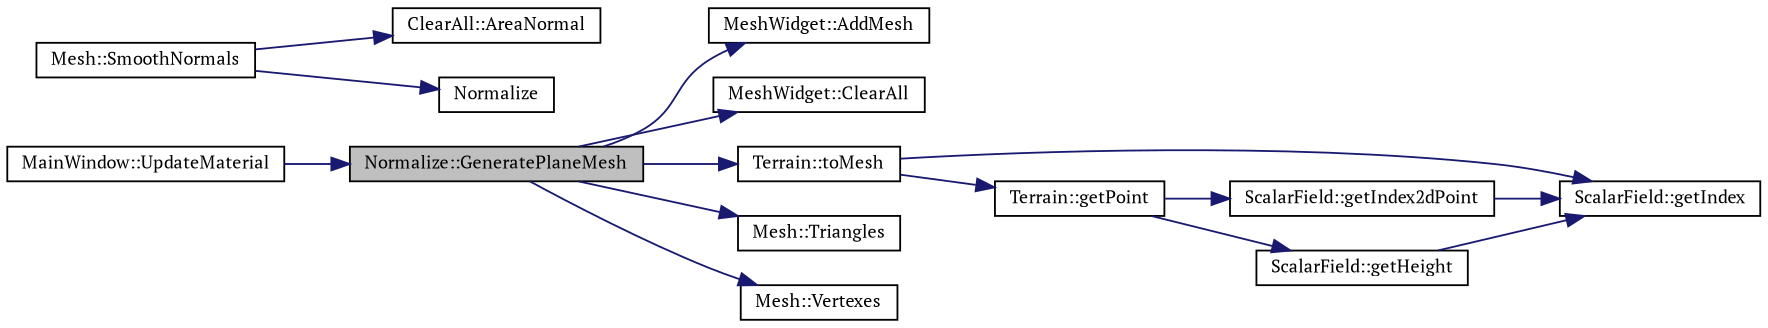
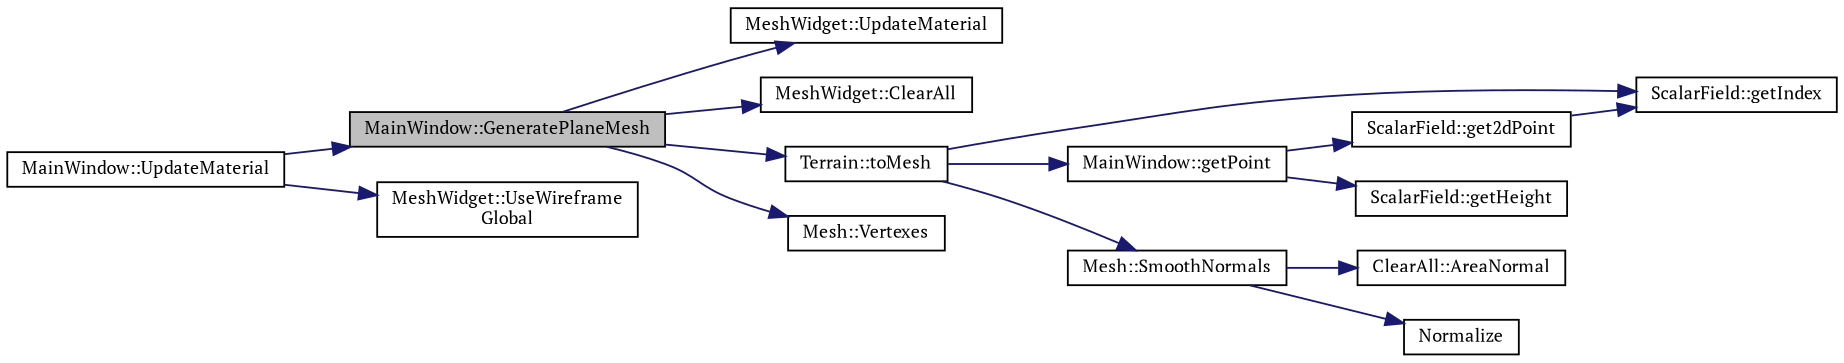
node "MeshWidget::AddMesh": label "MeshWidget::AddMesh" -> "MeshWidget::UpdateMaterial"
node "Normalize::GeneratePlaneMesh": label "Normalize::GeneratePlaneMesh" -> "MainWindow::GeneratePlaneMesh"
node "Terrain::getPoint": label "Terrain::getPoint" -> "MainWindow::getPoint"
node "ScalarField::getIndex2dPoint": label "ScalarField::getIndex2dPoint" -> "ScalarField::get2dPoint"
edge "Terrain::toMesh" -> "Mesh::SmoothNormals": added
node "MeshWidget::UseWireframe Global": added
node "Mesh::Triangles": removed
edge "ScalarField::getHeight" -> "ScalarField::getIndex": removed
